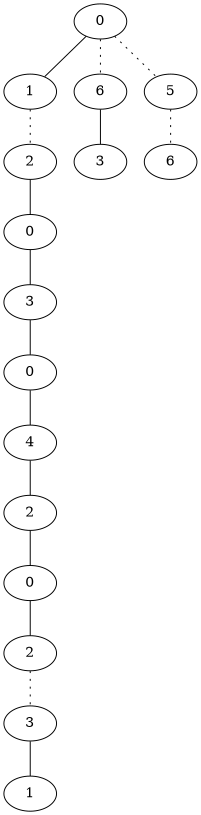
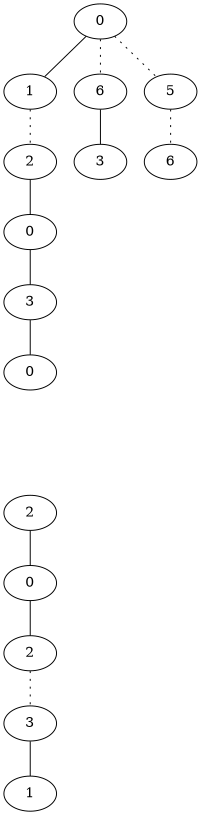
node "4": removed
